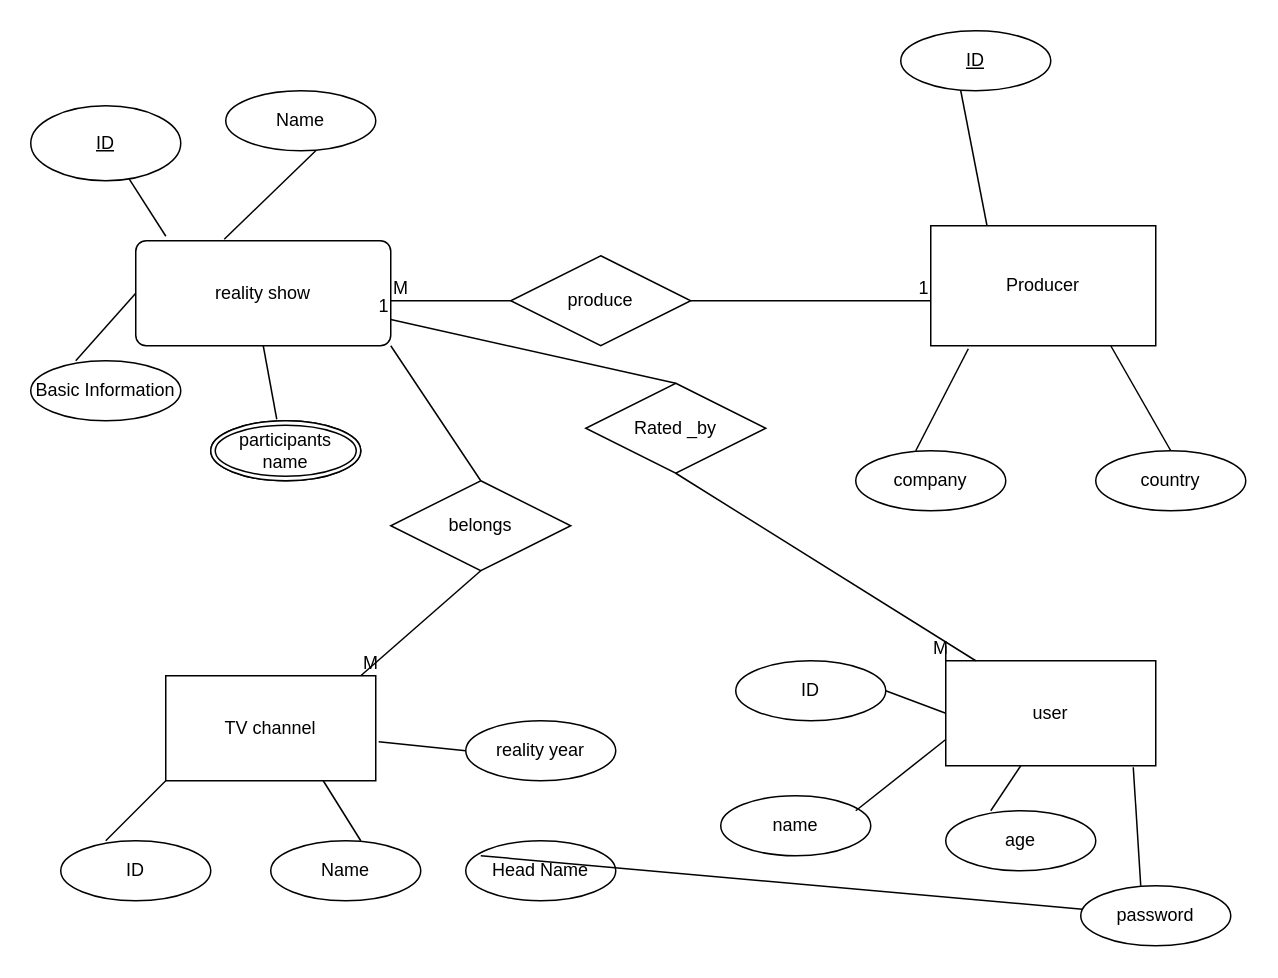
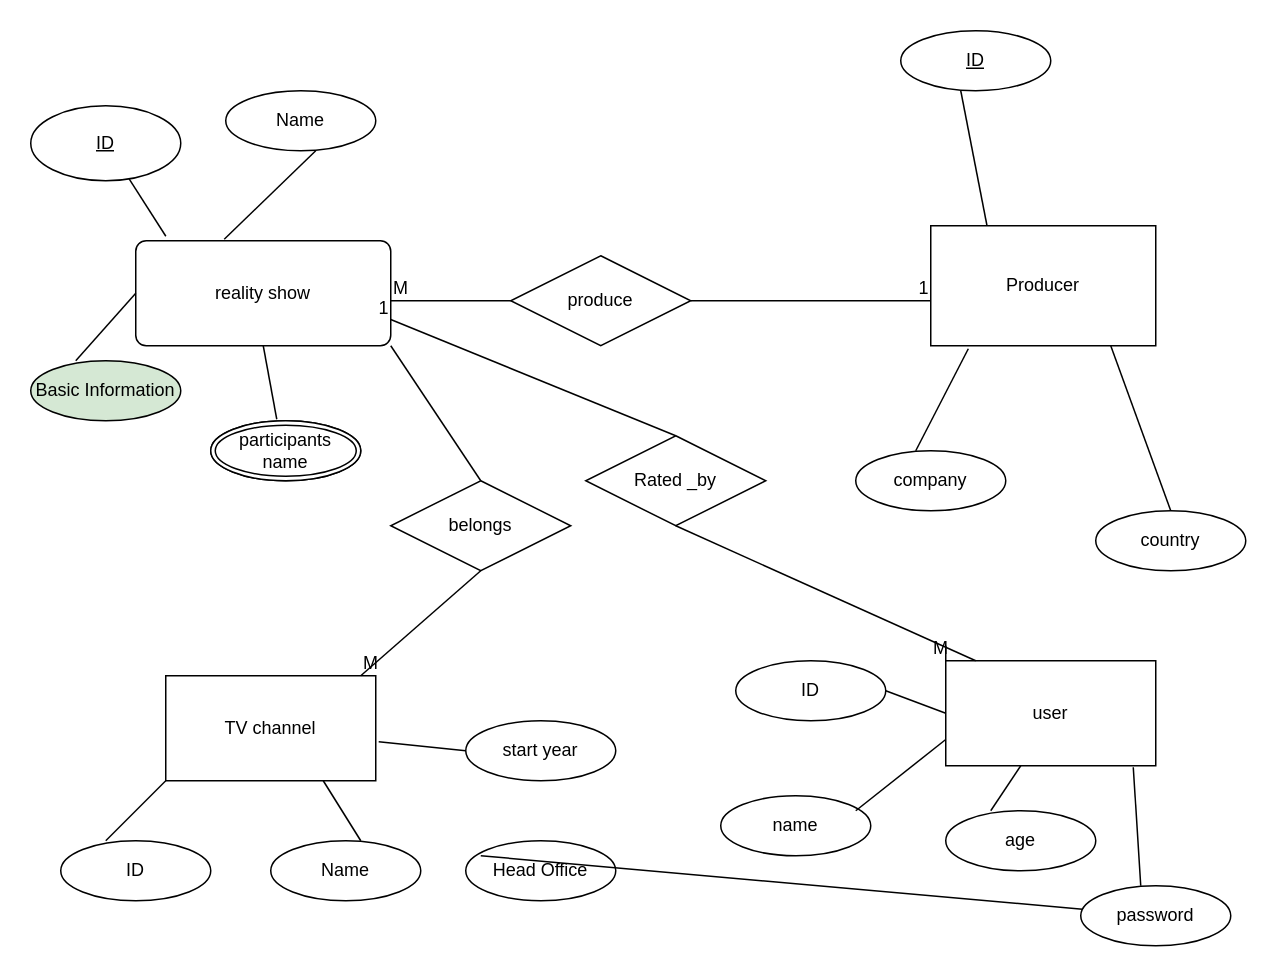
node "Basic Information": fillcolor #ffffff -> #d5e8d4
node "Rated _by": moved (676, 428) -> (676, 481)
node "country": moved (1171, 481) -> (1171, 541)
node "reality year": label "reality year" -> "start year"
node "Head Name": label "Head Name" -> "Head Office"
